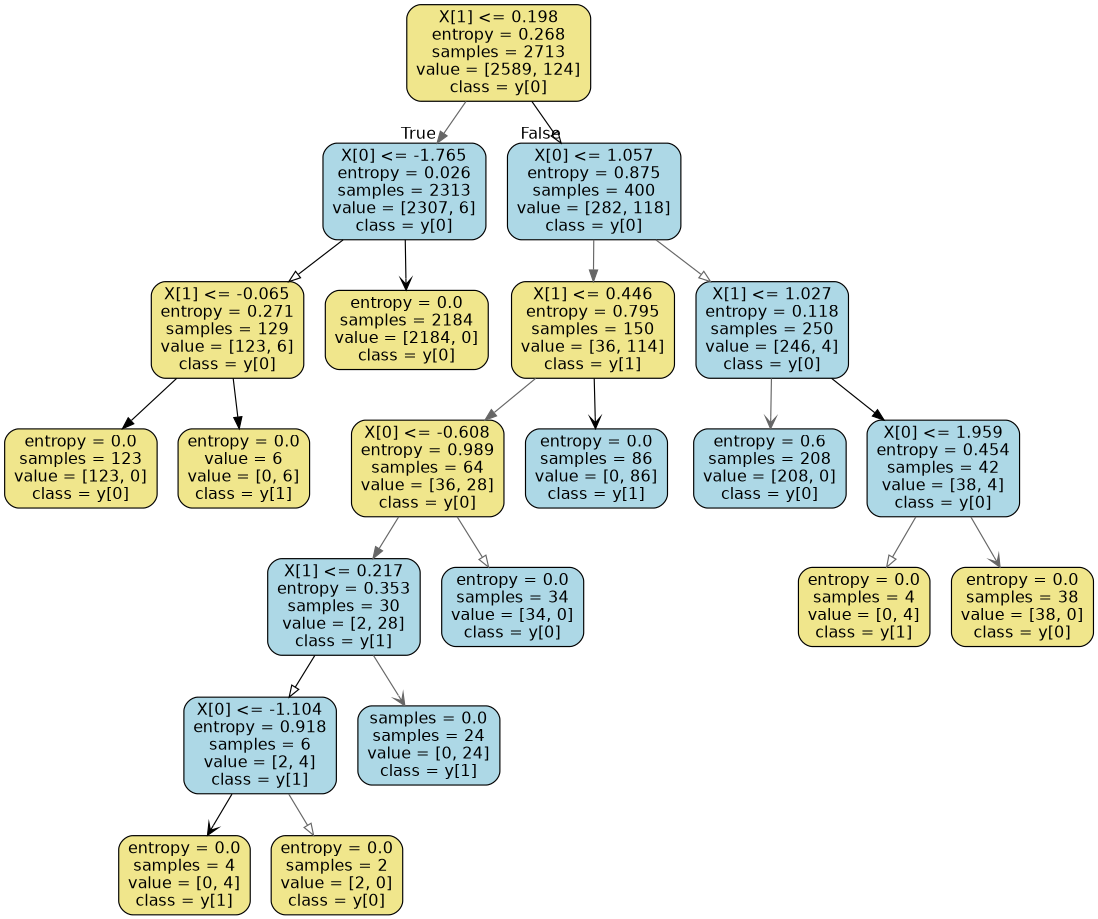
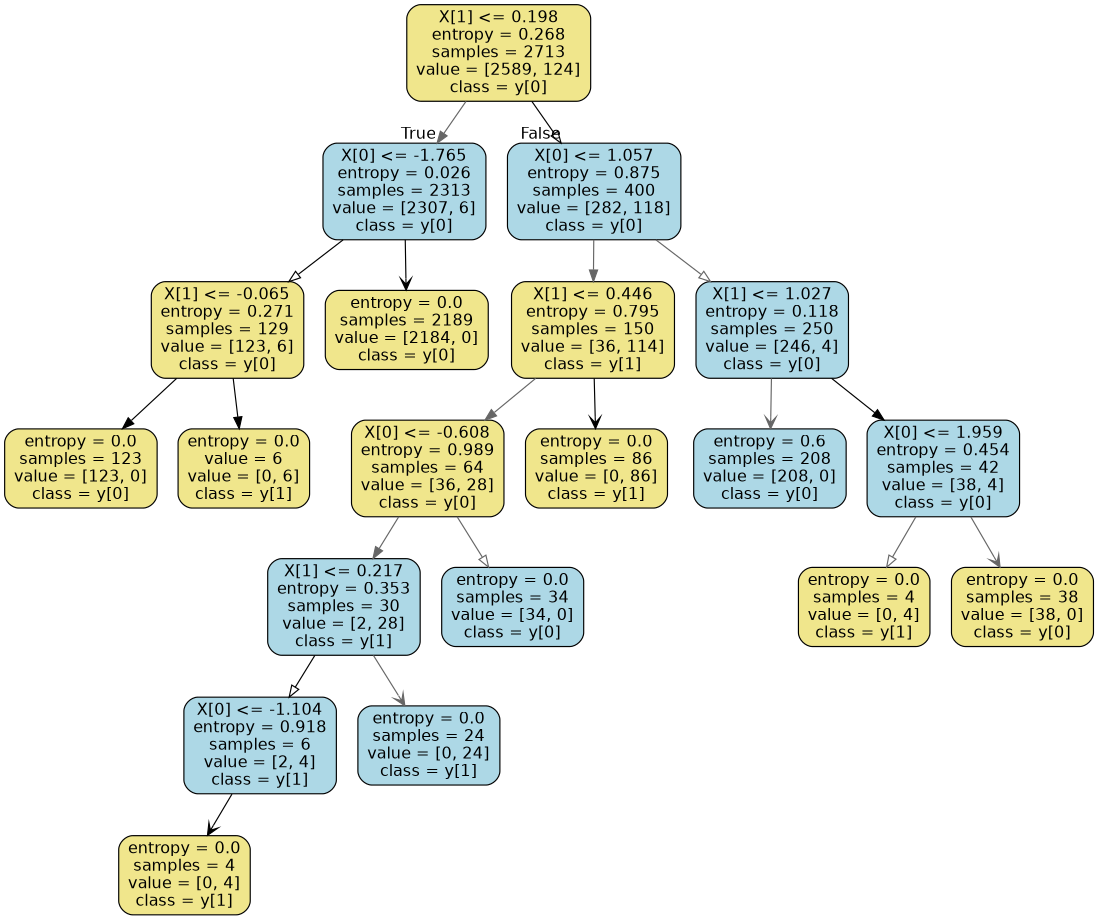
node "entropy = 0.0 samples = 2184 value = [2184, 0] class = y[0]": label "entropy = 0.0 samples = 2184 value = [2184, 0] class = y[0]" -> "entropy = 0.0 samples = 2189 value = [2184, 0] class = y[0]"
node "entropy = 0.0 samples = 86 value = [0, 86] class = y[1]": fillcolor lightblue -> khaki
node "samples = 0.0 samples = 24 value = [0, 24] class = y[1]": label "samples = 0.0 samples = 24 value = [0, 24] class = y[1]" -> "entropy = 0.0 samples = 24 value = [0, 24] class = y[1]"
node "entropy = 0.0 samples = 2 value = [2, 0] class = y[0]": removed
